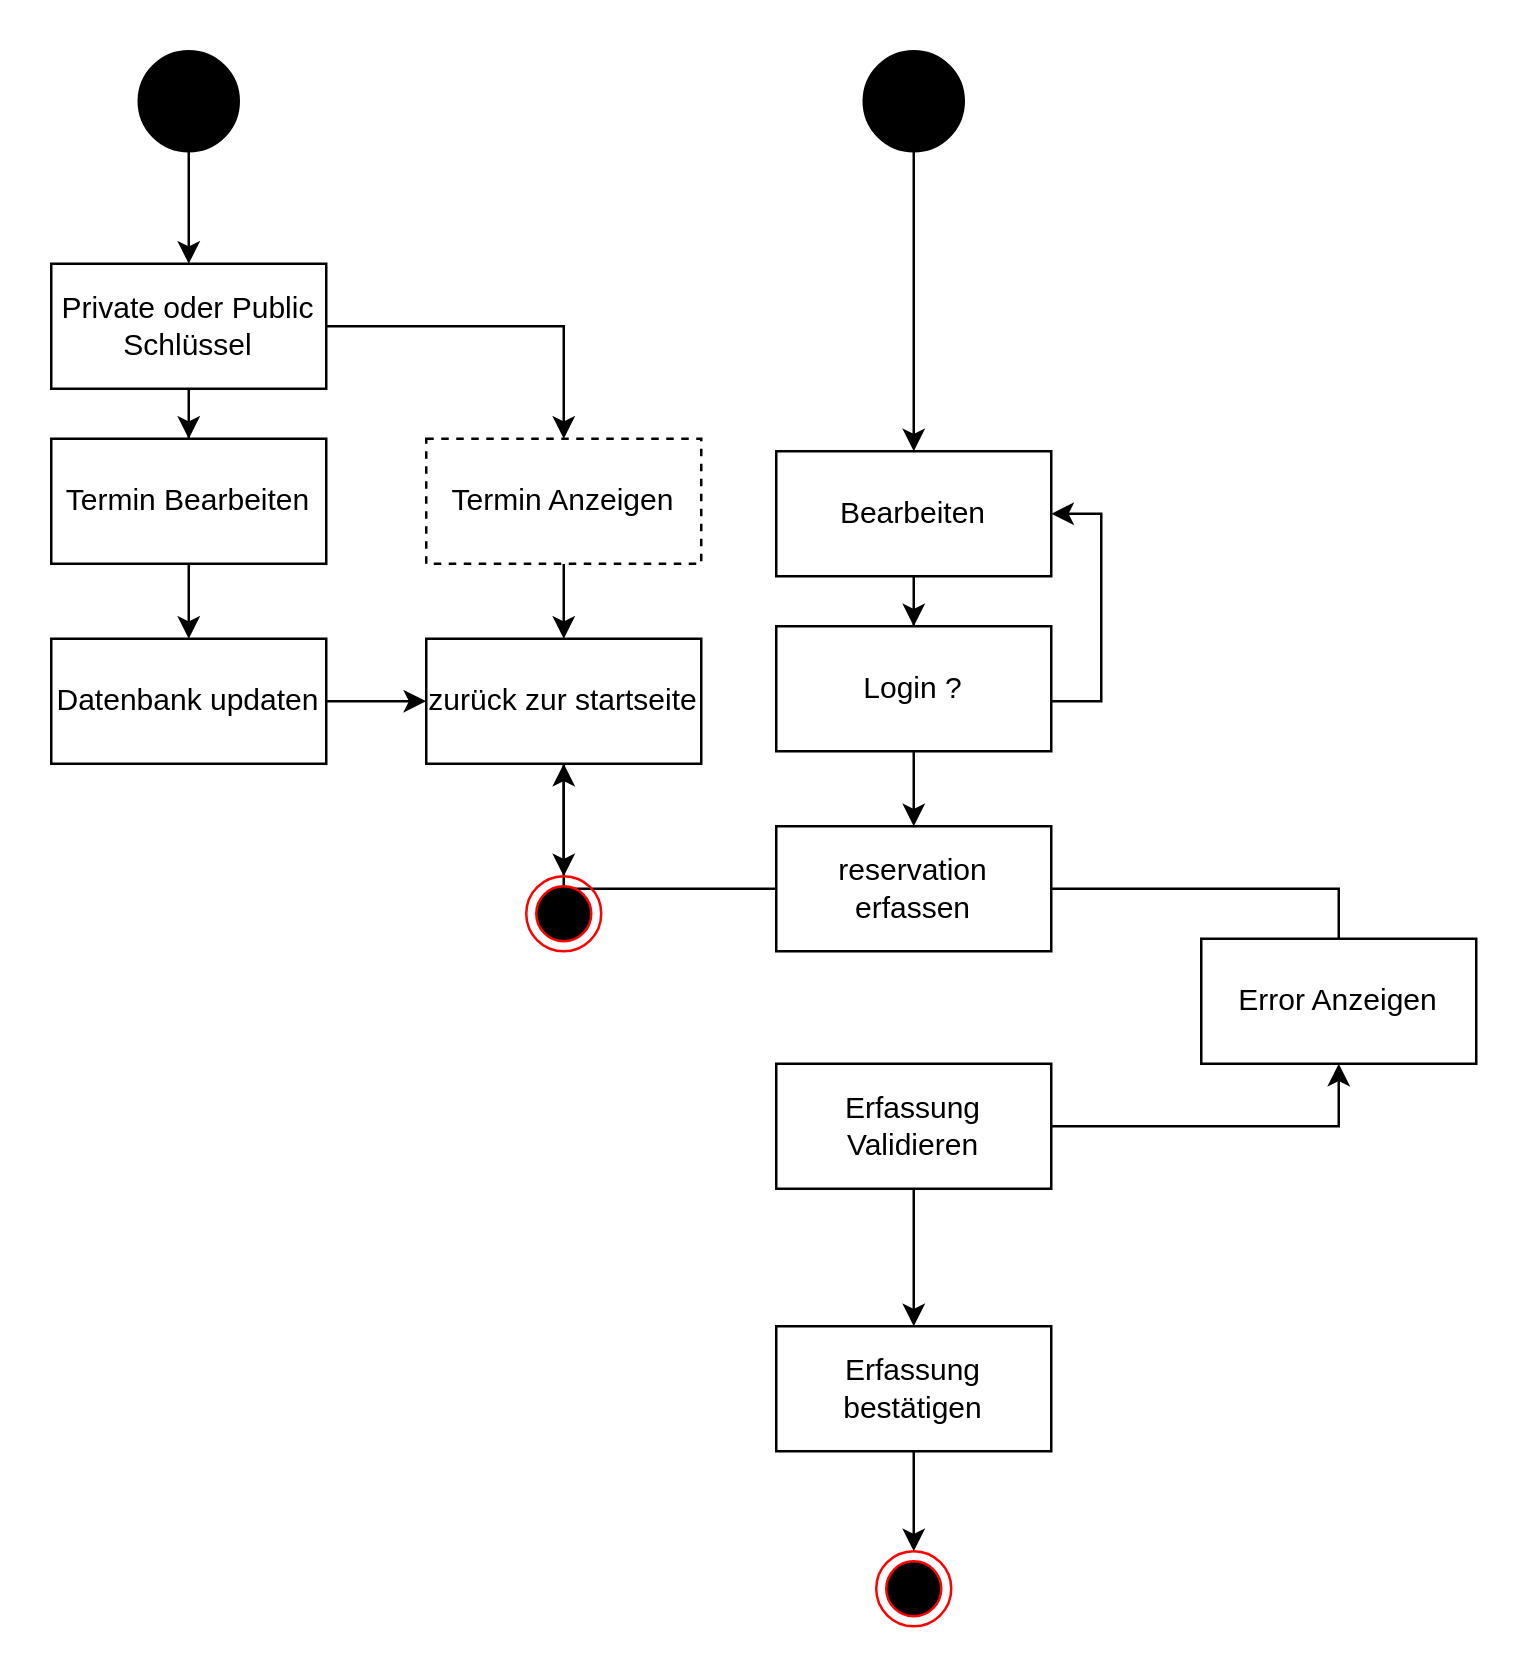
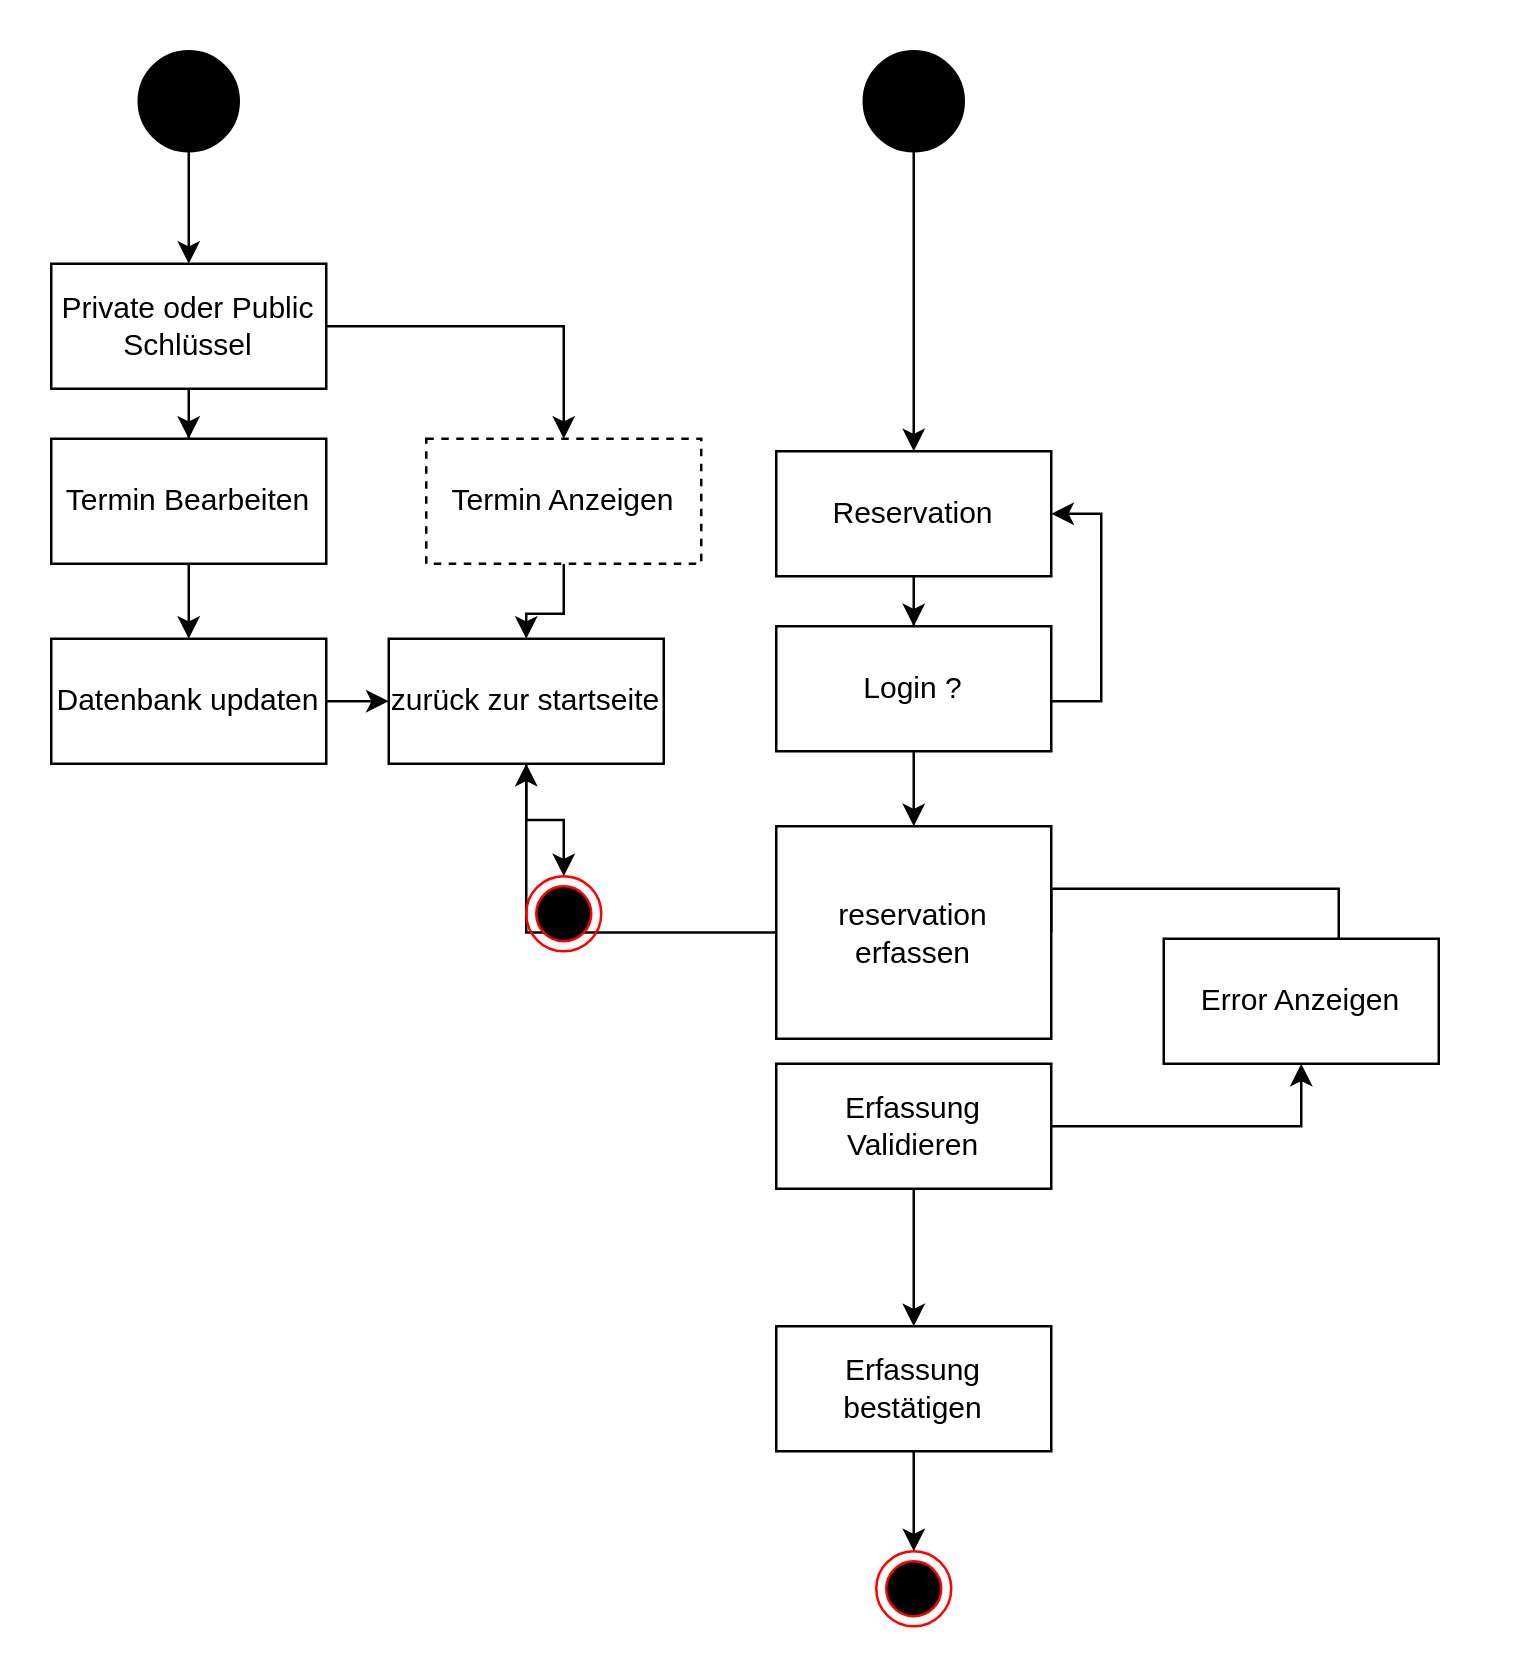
node "Bearbeiten": label "Bearbeiten" -> "Reservation"
node "zurück zur startseite": moved (564, 701) -> (526, 701)
node "reservation erfassen": size 275x125 -> 275x213
node "Error Anzeigen": moved (1339, 1001) -> (1301, 1001)
